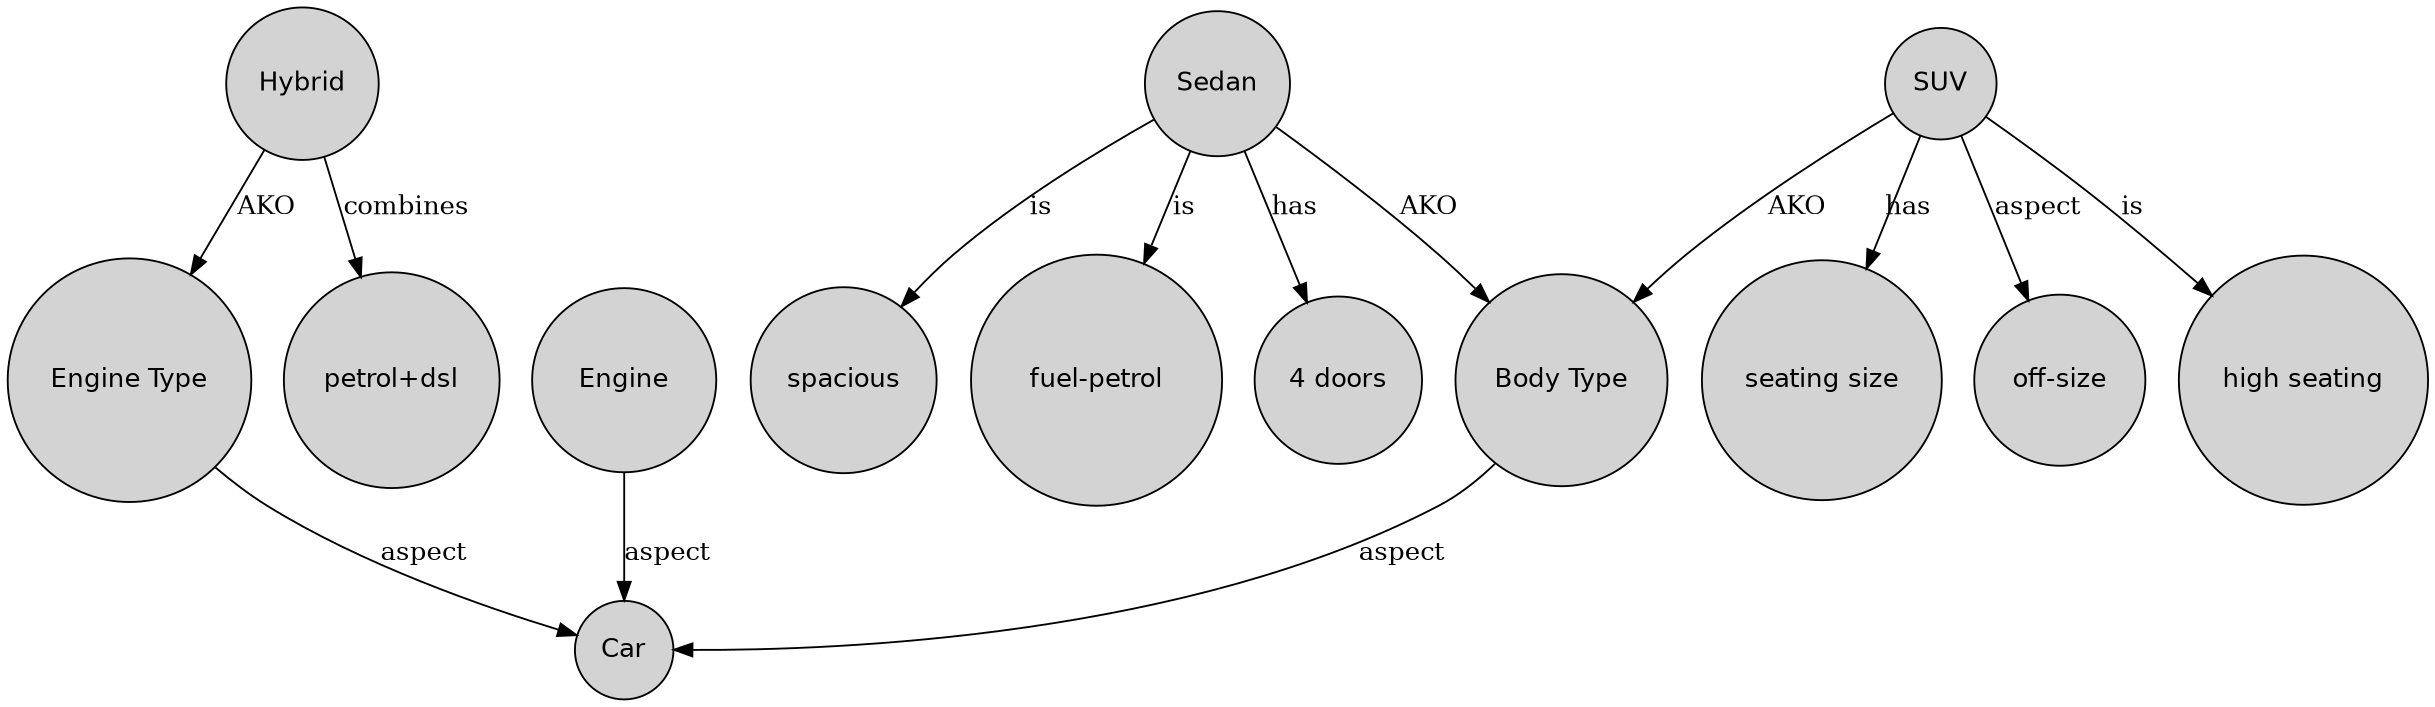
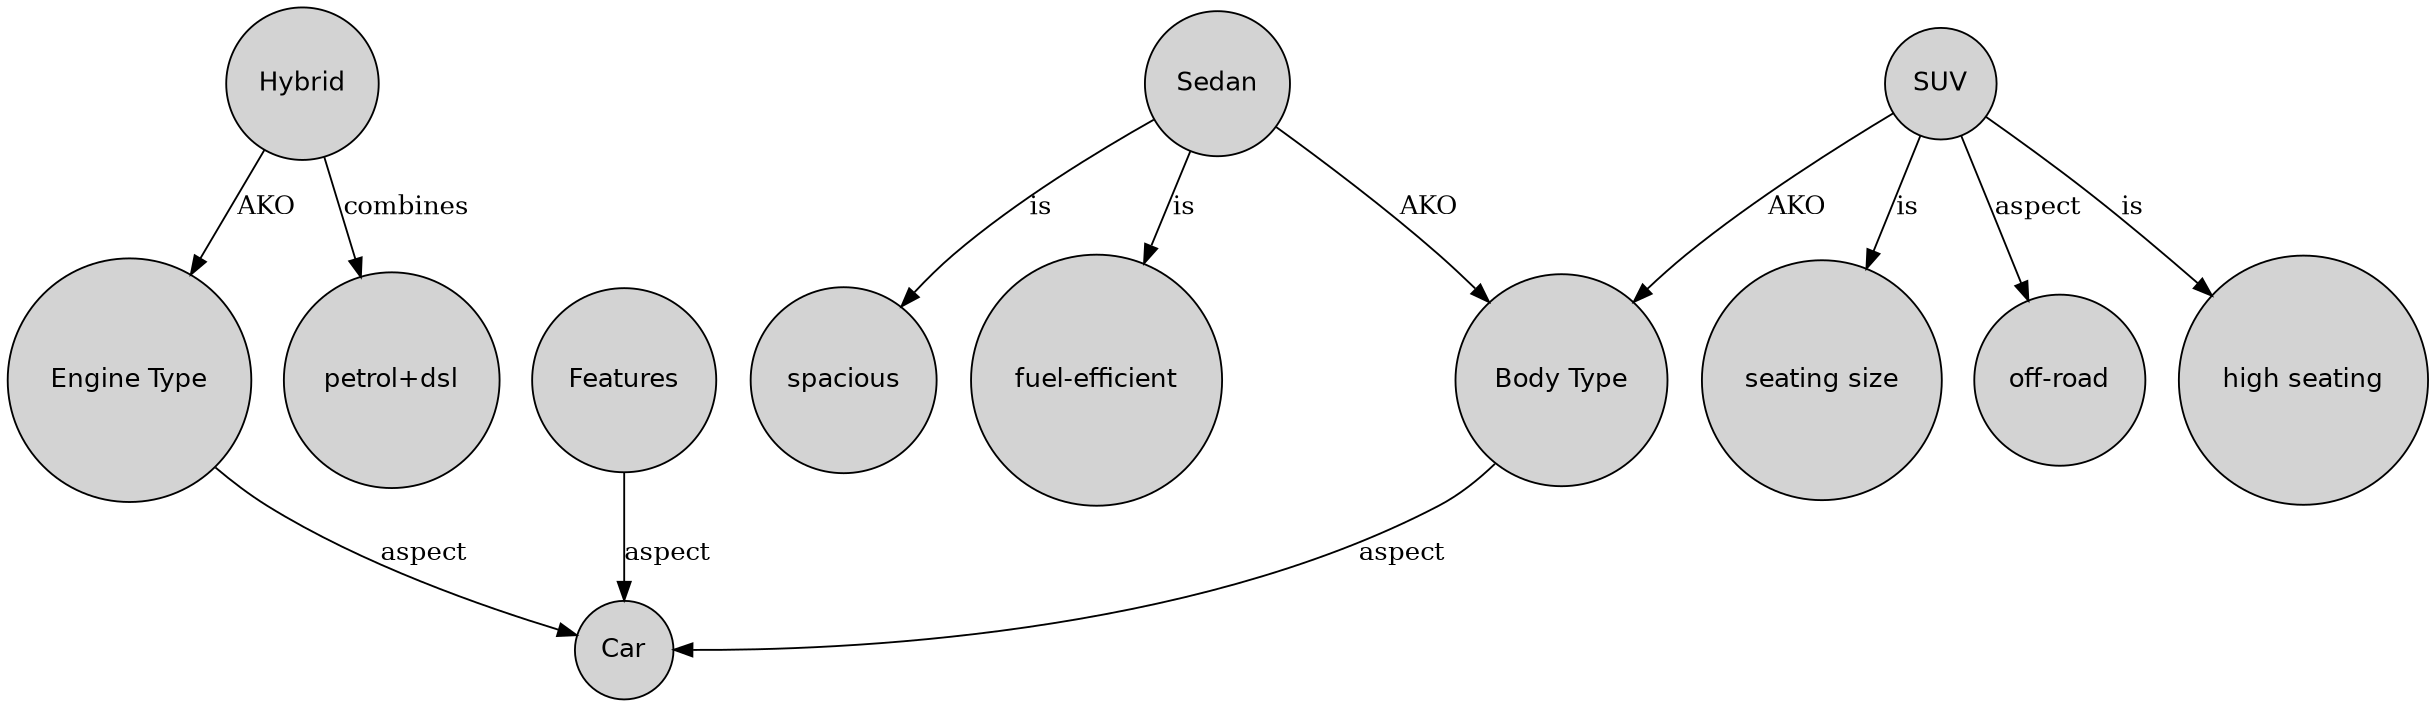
edge "SUV" -> "seating size": label "has" -> "is"
node "Engine": label "Engine" -> "Features"
node "fuel-petrol": label "fuel-petrol" -> "fuel-efficient"
node "4 doors": removed
node "off-size": label "off-size" -> "off-road"
